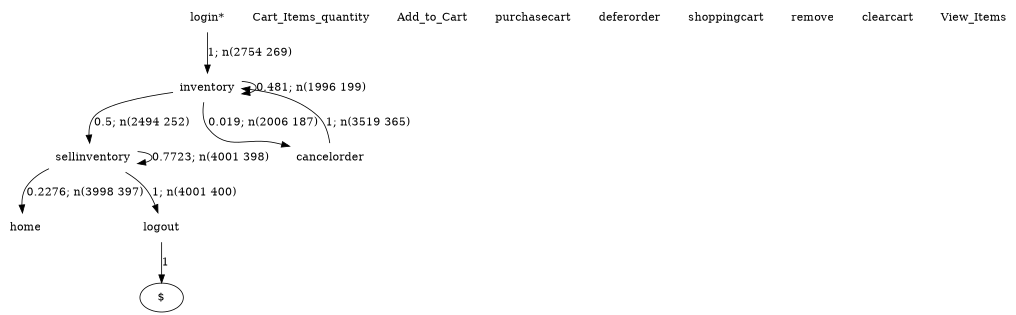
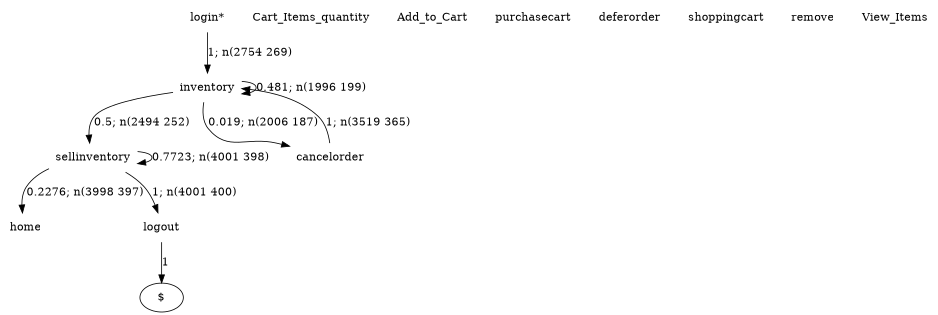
node "clearcart": removed
